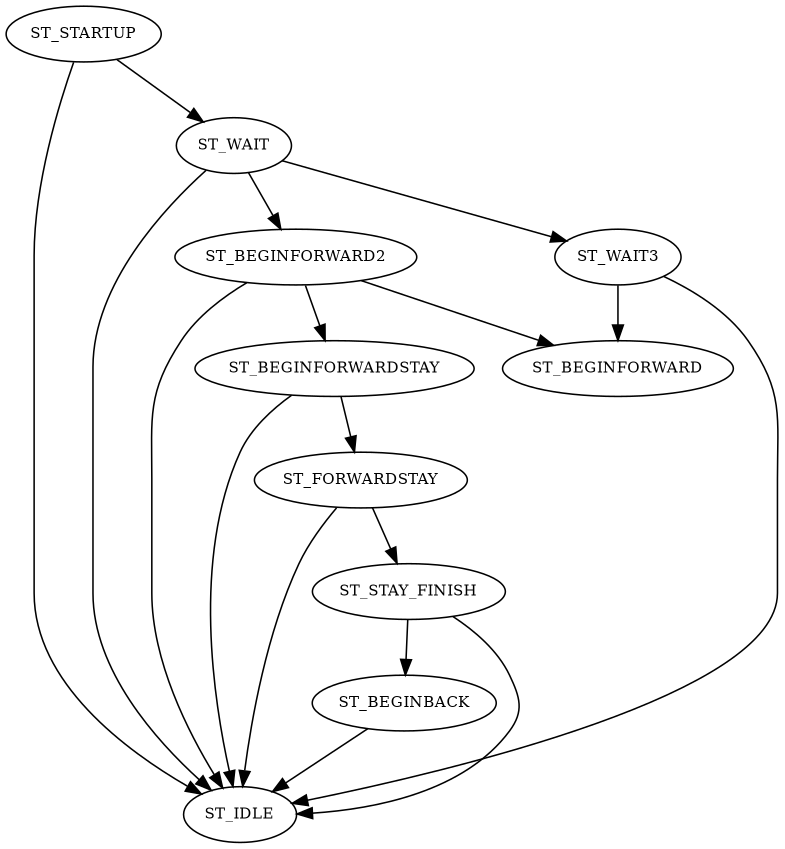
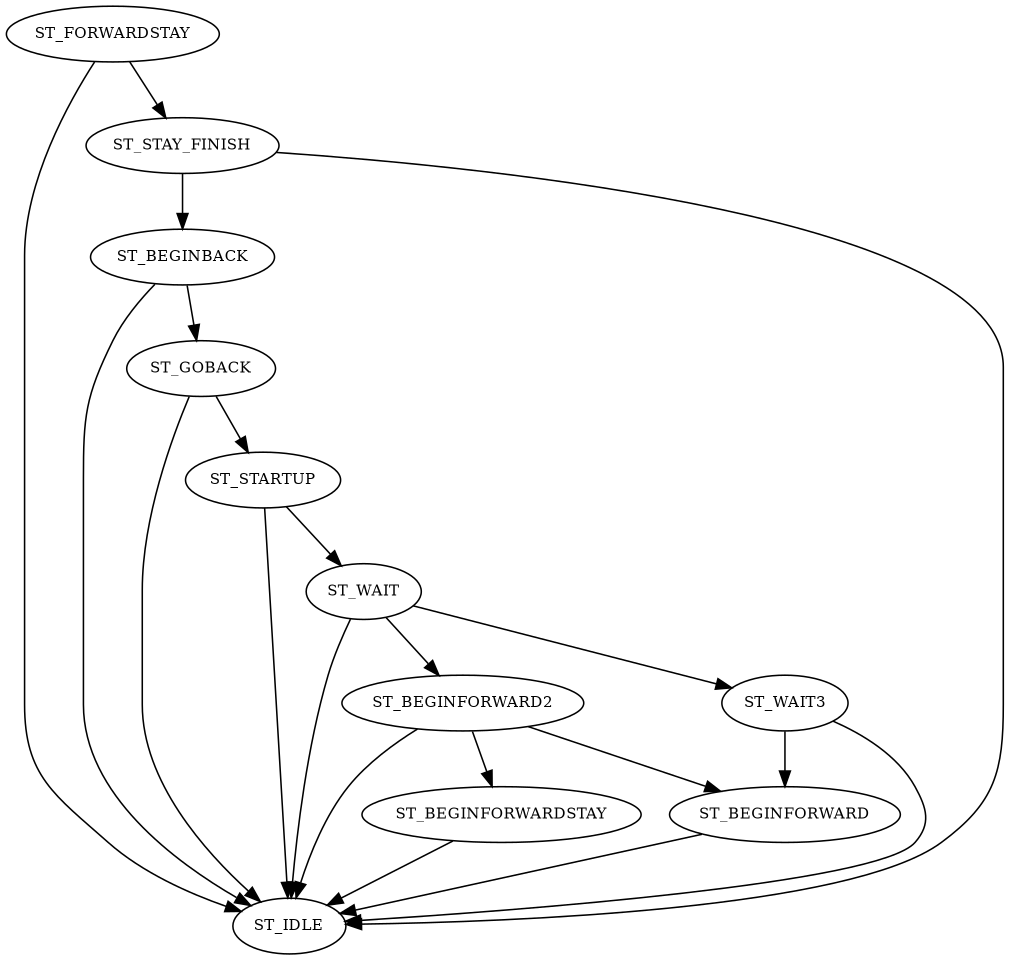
node "ST_GOBACK": added
edge "ST_BEGINFORWARDSTAY" -> "ST_FORWARDSTAY": removed
edge "ST_BEGINFORWARD" -> "ST_IDLE": added
